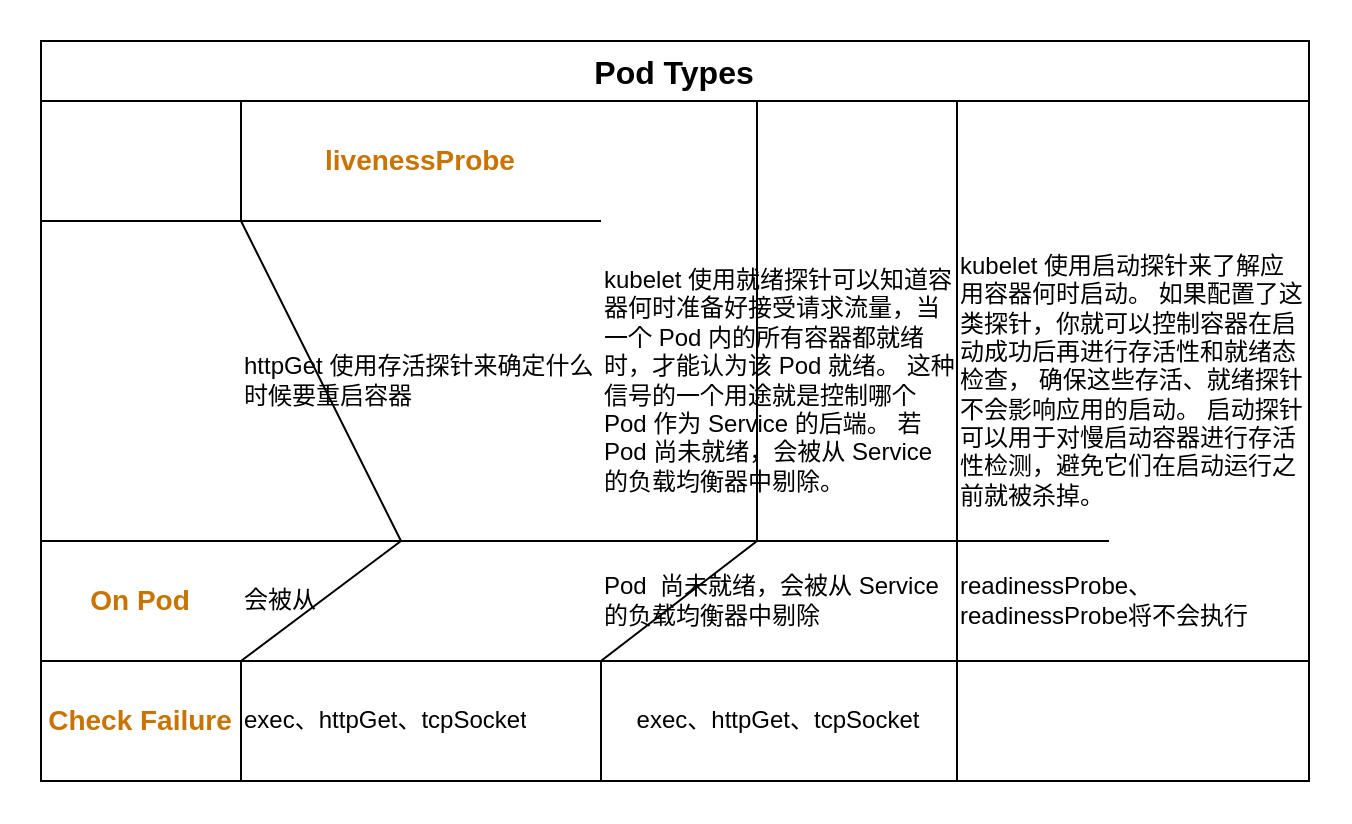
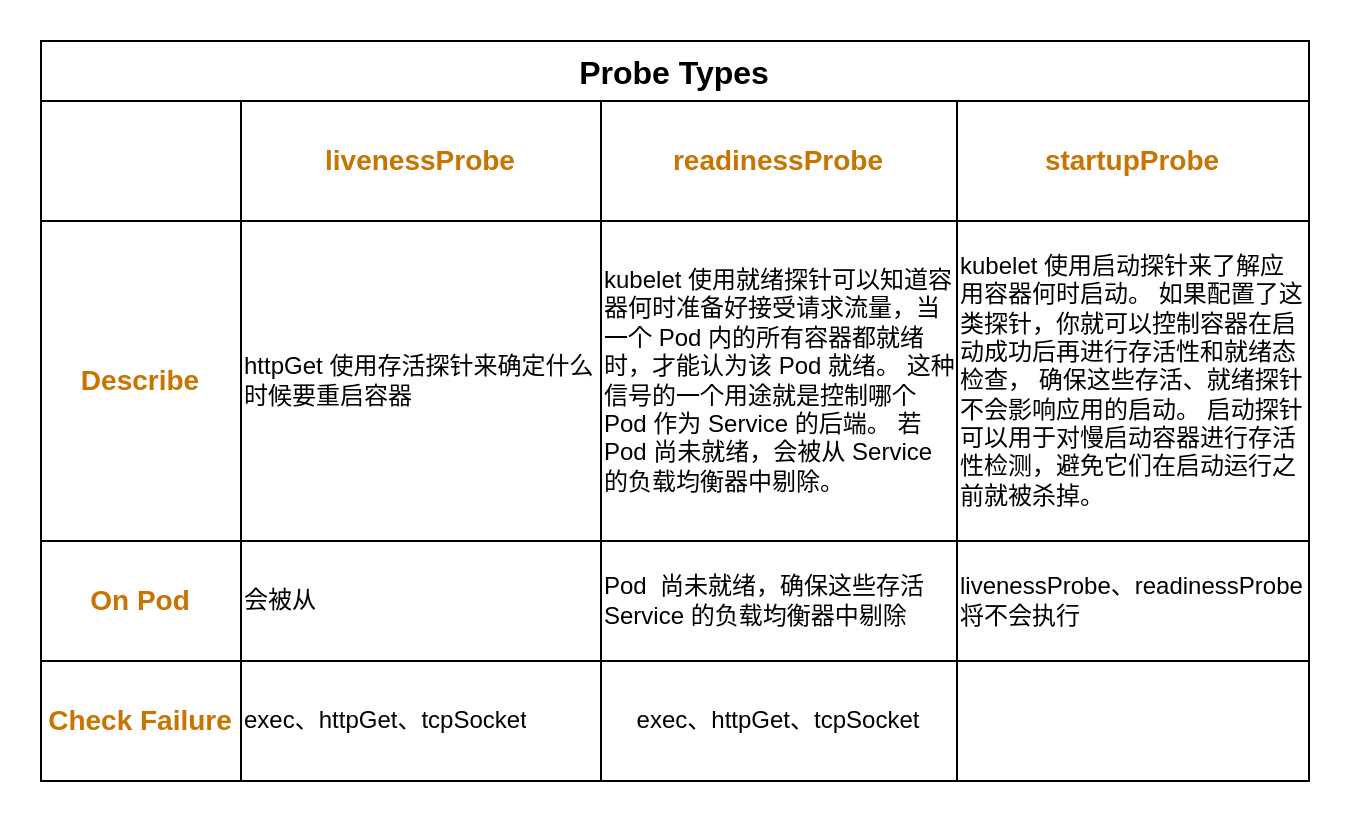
node "Pod Types": label "Pod Types" -> "Probe Types"
node "readinessProbe": added
node "startupProbe": added
node "Describe": added
node "Pod 尚未就绪，会被从 Service 的负载均衡器中剔除": label "Pod 尚未就绪，会被从 Service 的负载均衡器中剔除" -> "Pod 尚未就绪，确保这些存活 Service 的负载均衡器中剔除"
node "readinessProbe、readinessProbe将不会执行": label "readinessProbe、readinessProbe将不会执行" -> "livenessProbe、readinessProbe将不会执行"
